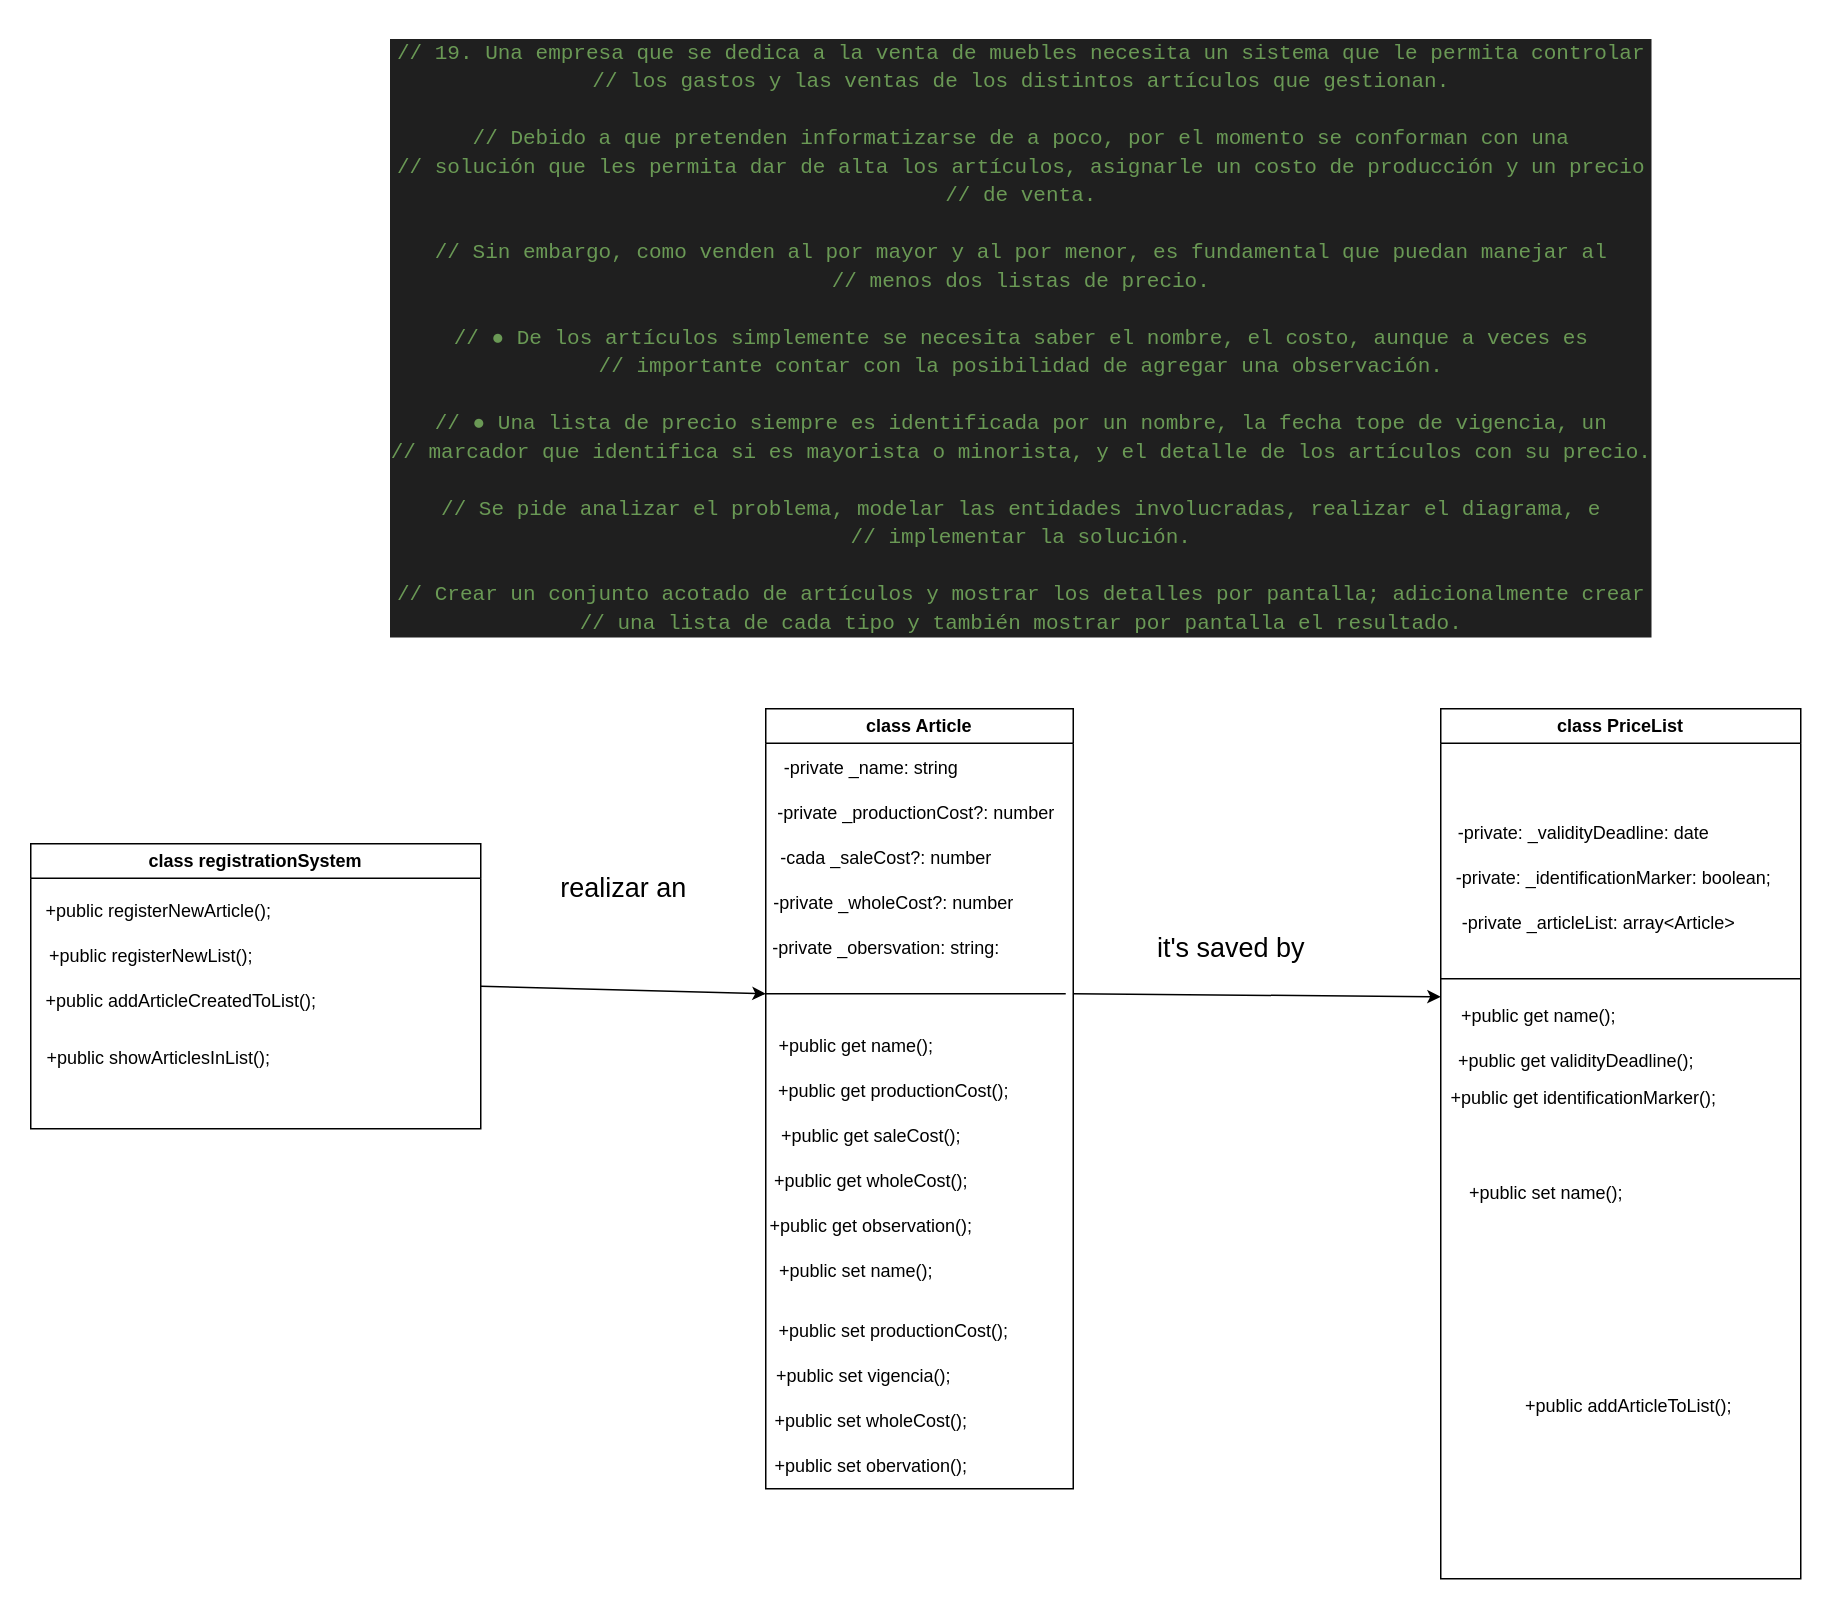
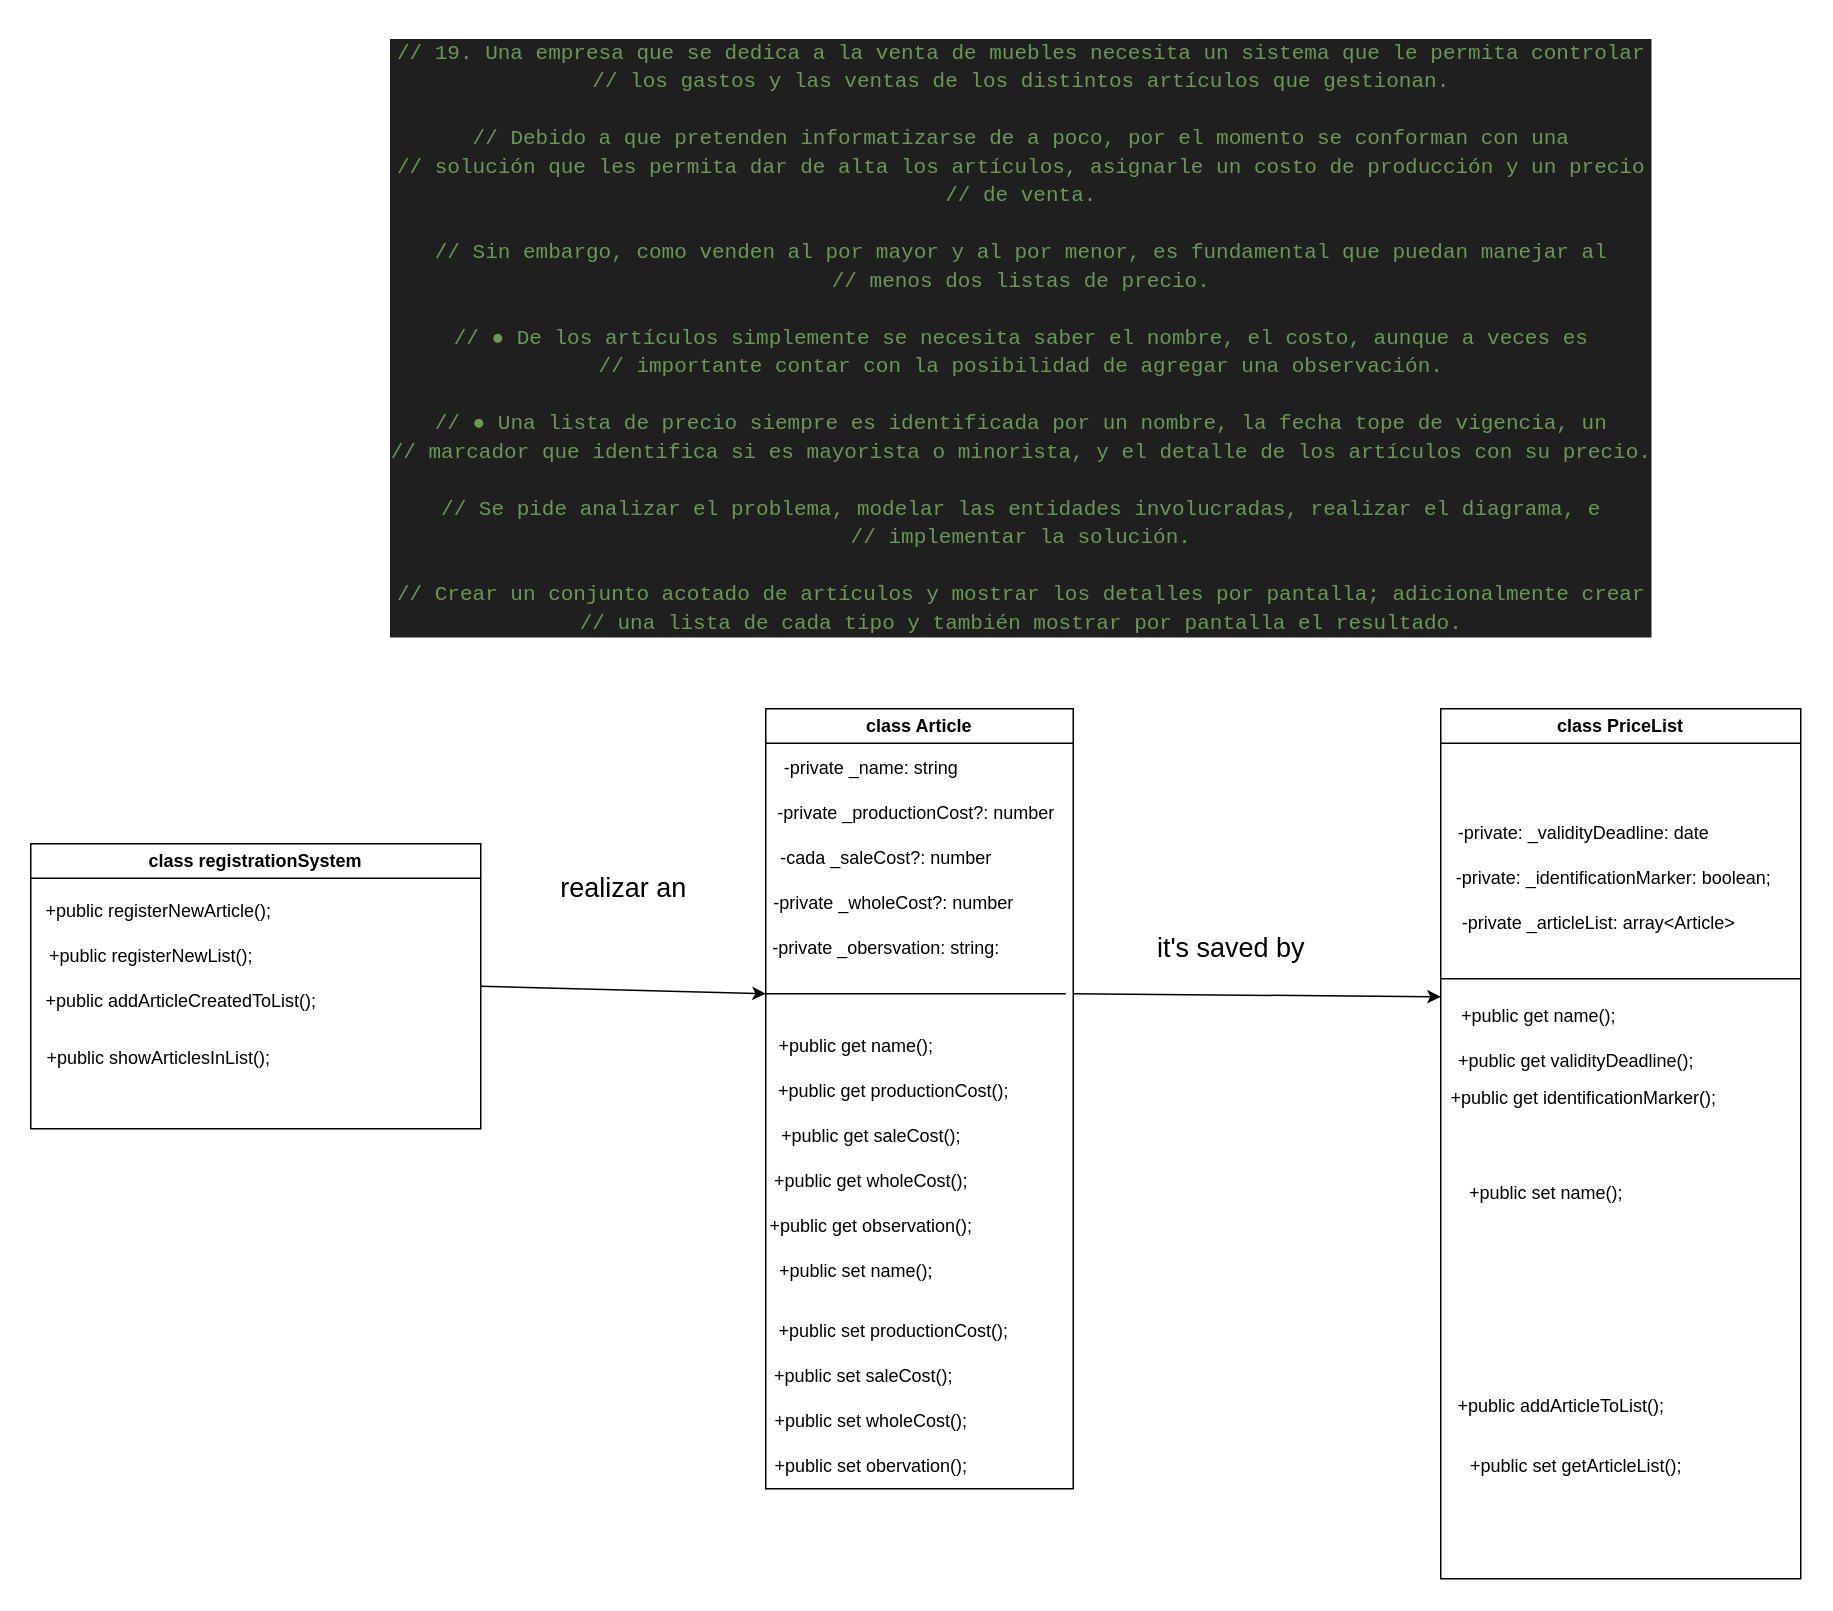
node "+public set vigencia();": label "+public set vigencia();" -> "+public set saleCost();"
node "+public addArticleToList();": moved (1628, 1406) -> (1561, 1406)
node "+public set getArticleList();": added
